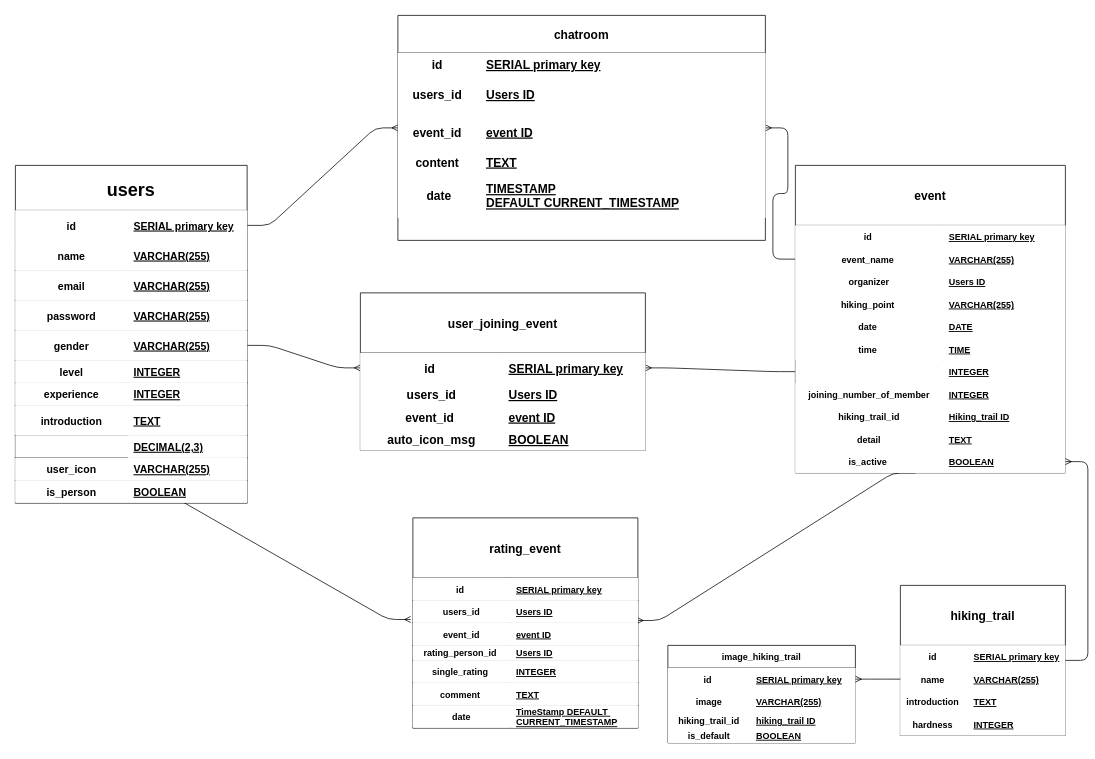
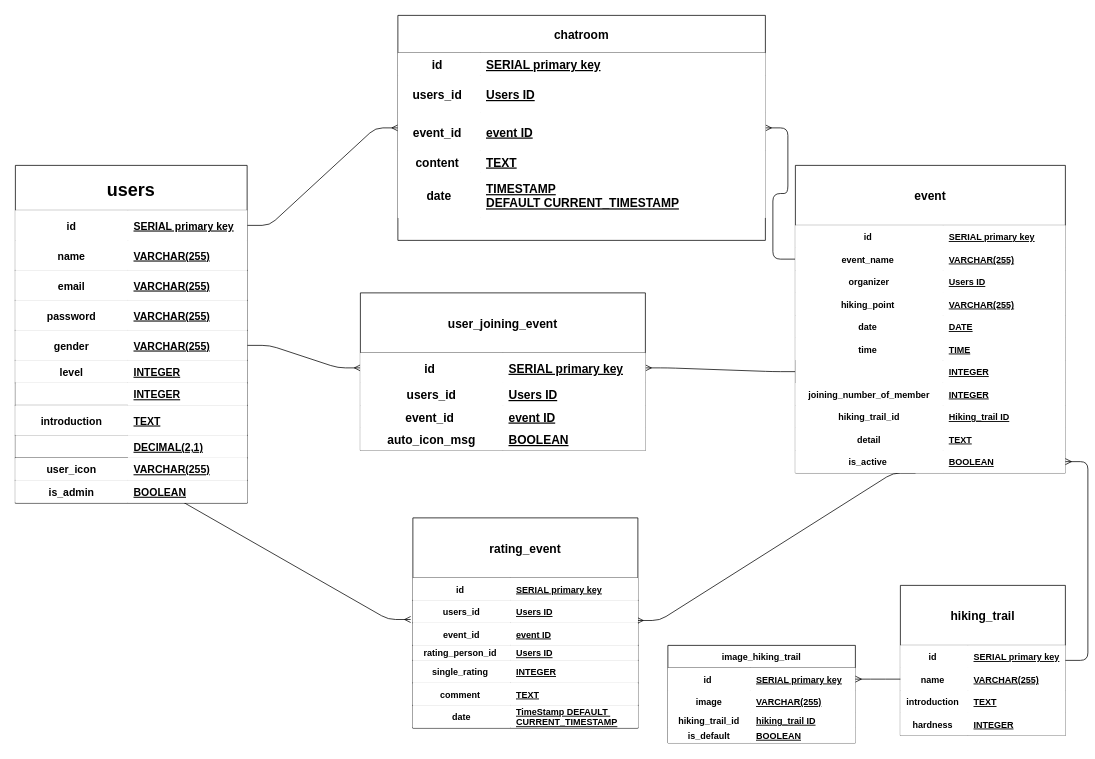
node "experience": removed
node "DECIMAL(2,3)": label "DECIMAL(2,3)" -> "DECIMAL(2,1)"
node "is_person": label "is_person" -> "is_admin"
